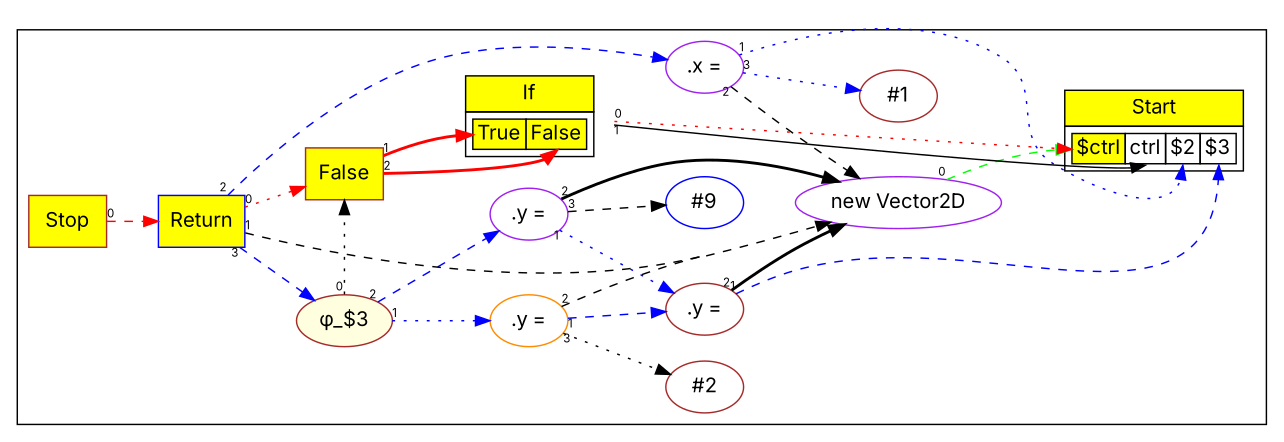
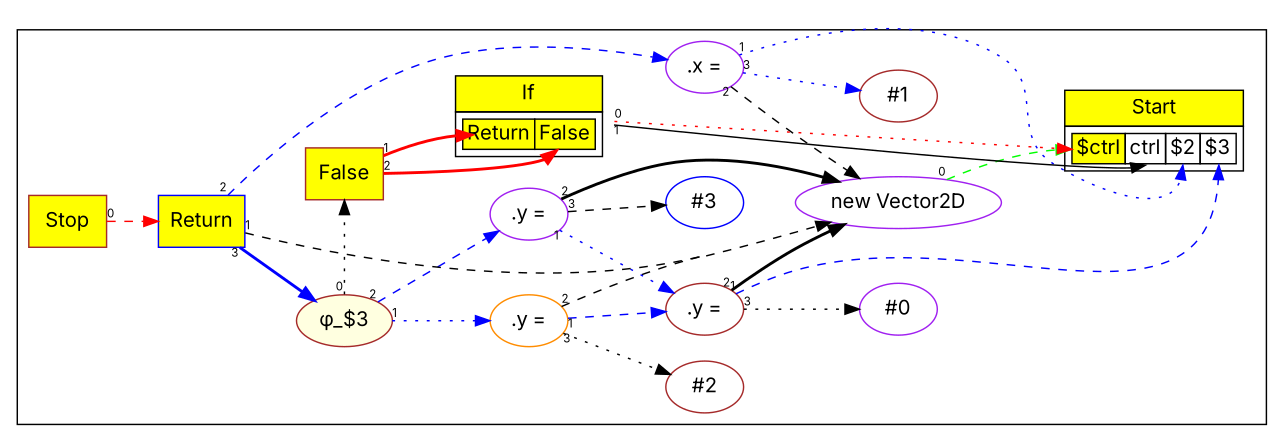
node "If": text "True" -> "Return"
edge "Return" -> "False": removed
node "#9": label "#9" -> "#3"
edge "Return" -> "φ_$3": style dashed -> bold
node "#0": added
